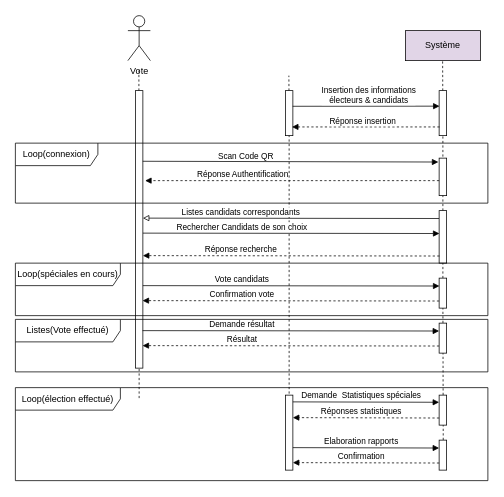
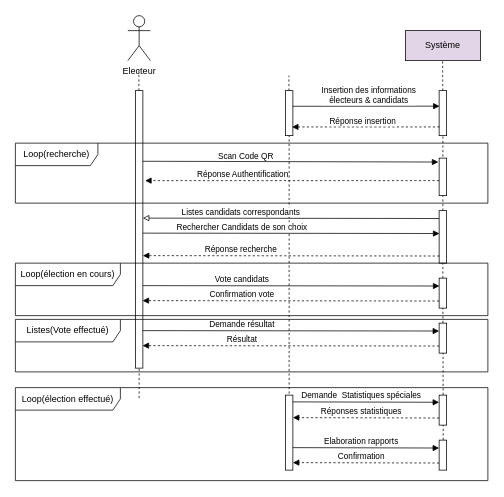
node "Vote": label "Vote" -> "Electeur"
node "Loop(connexion)": label "Loop(connexion)" -> "Loop(recherche)"
node "Loop(spéciales en cours)": label "Loop(spéciales en cours)" -> "Loop(élection en cours)"
